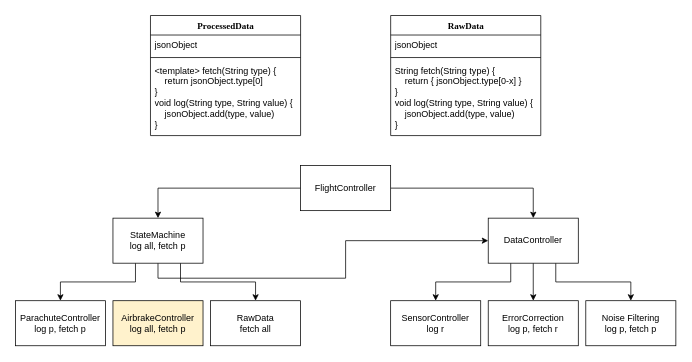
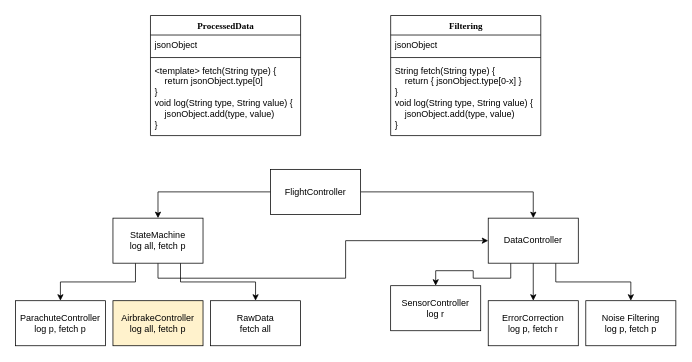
node "RawData": label "RawData" -> "Filtering"
node "FlightController": moved (345, 188) -> (315, 192)
node "SensorController log r": moved (435, 323) -> (435, 308)
